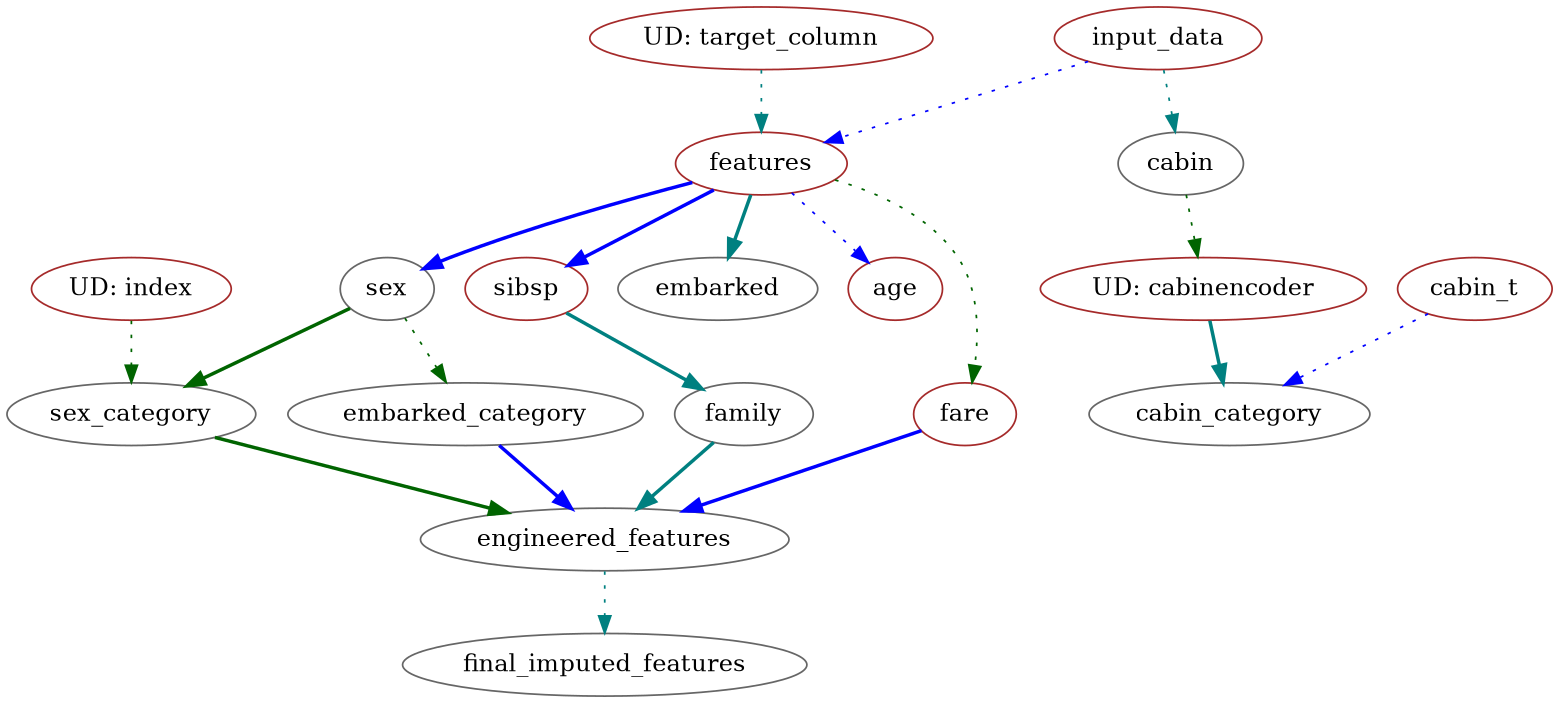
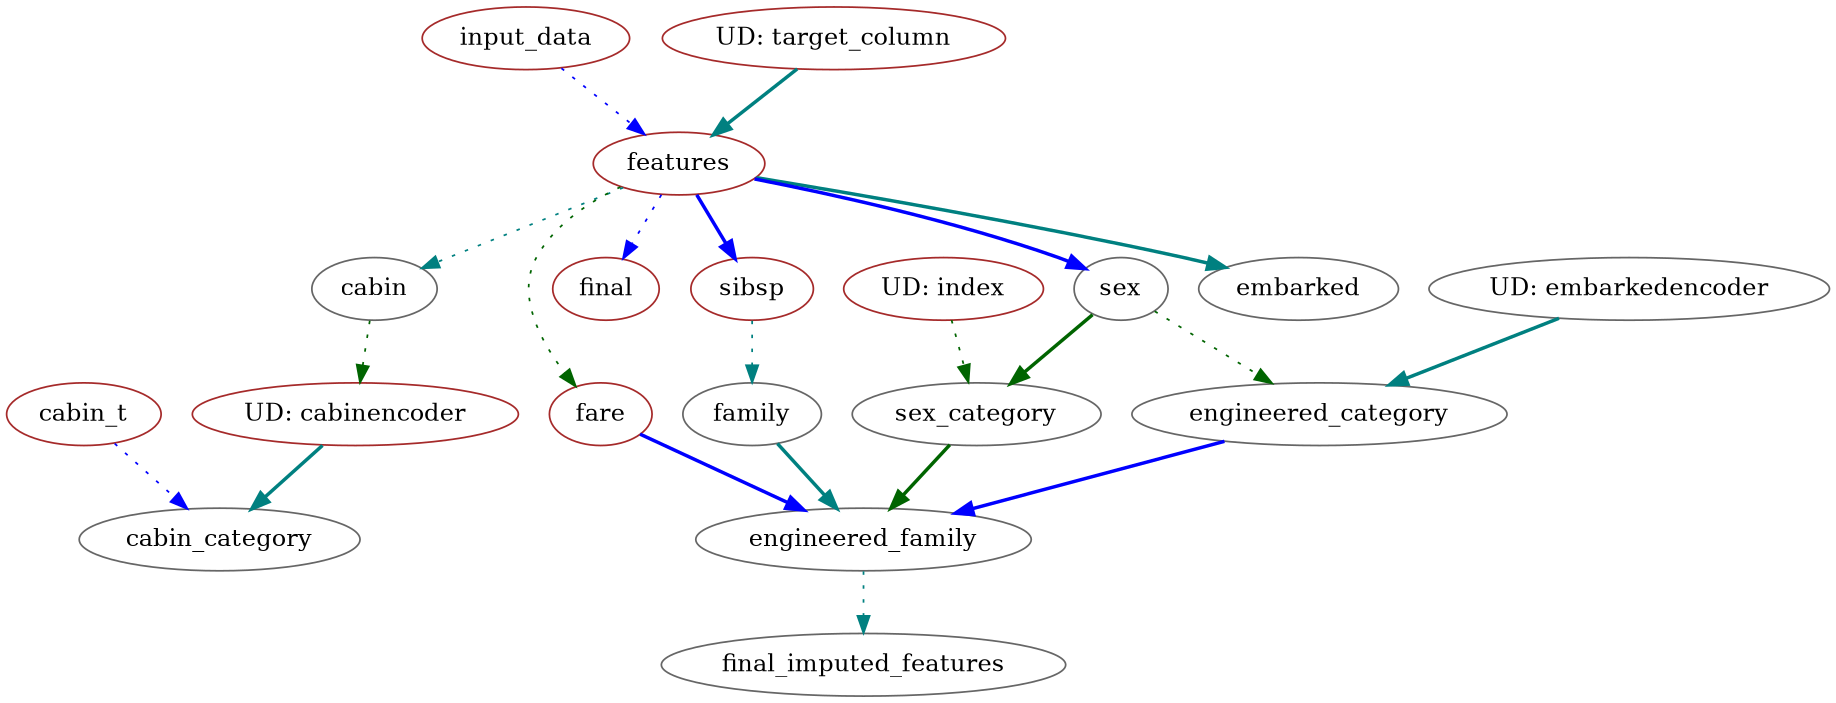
edge "UD: target_column" -> "features": style dotted -> bold
edge "input_data" -> "cabin": now "features" -> "cabin"
node "age": label "age" -> "final"
node "UD: embarkedencoder": added
edge "sibsp" -> "family": style bold -> dotted
node "embarked_category": label "embarked_category" -> "engineered_category"
node "engineered_features": label "engineered_features" -> "engineered_family"
